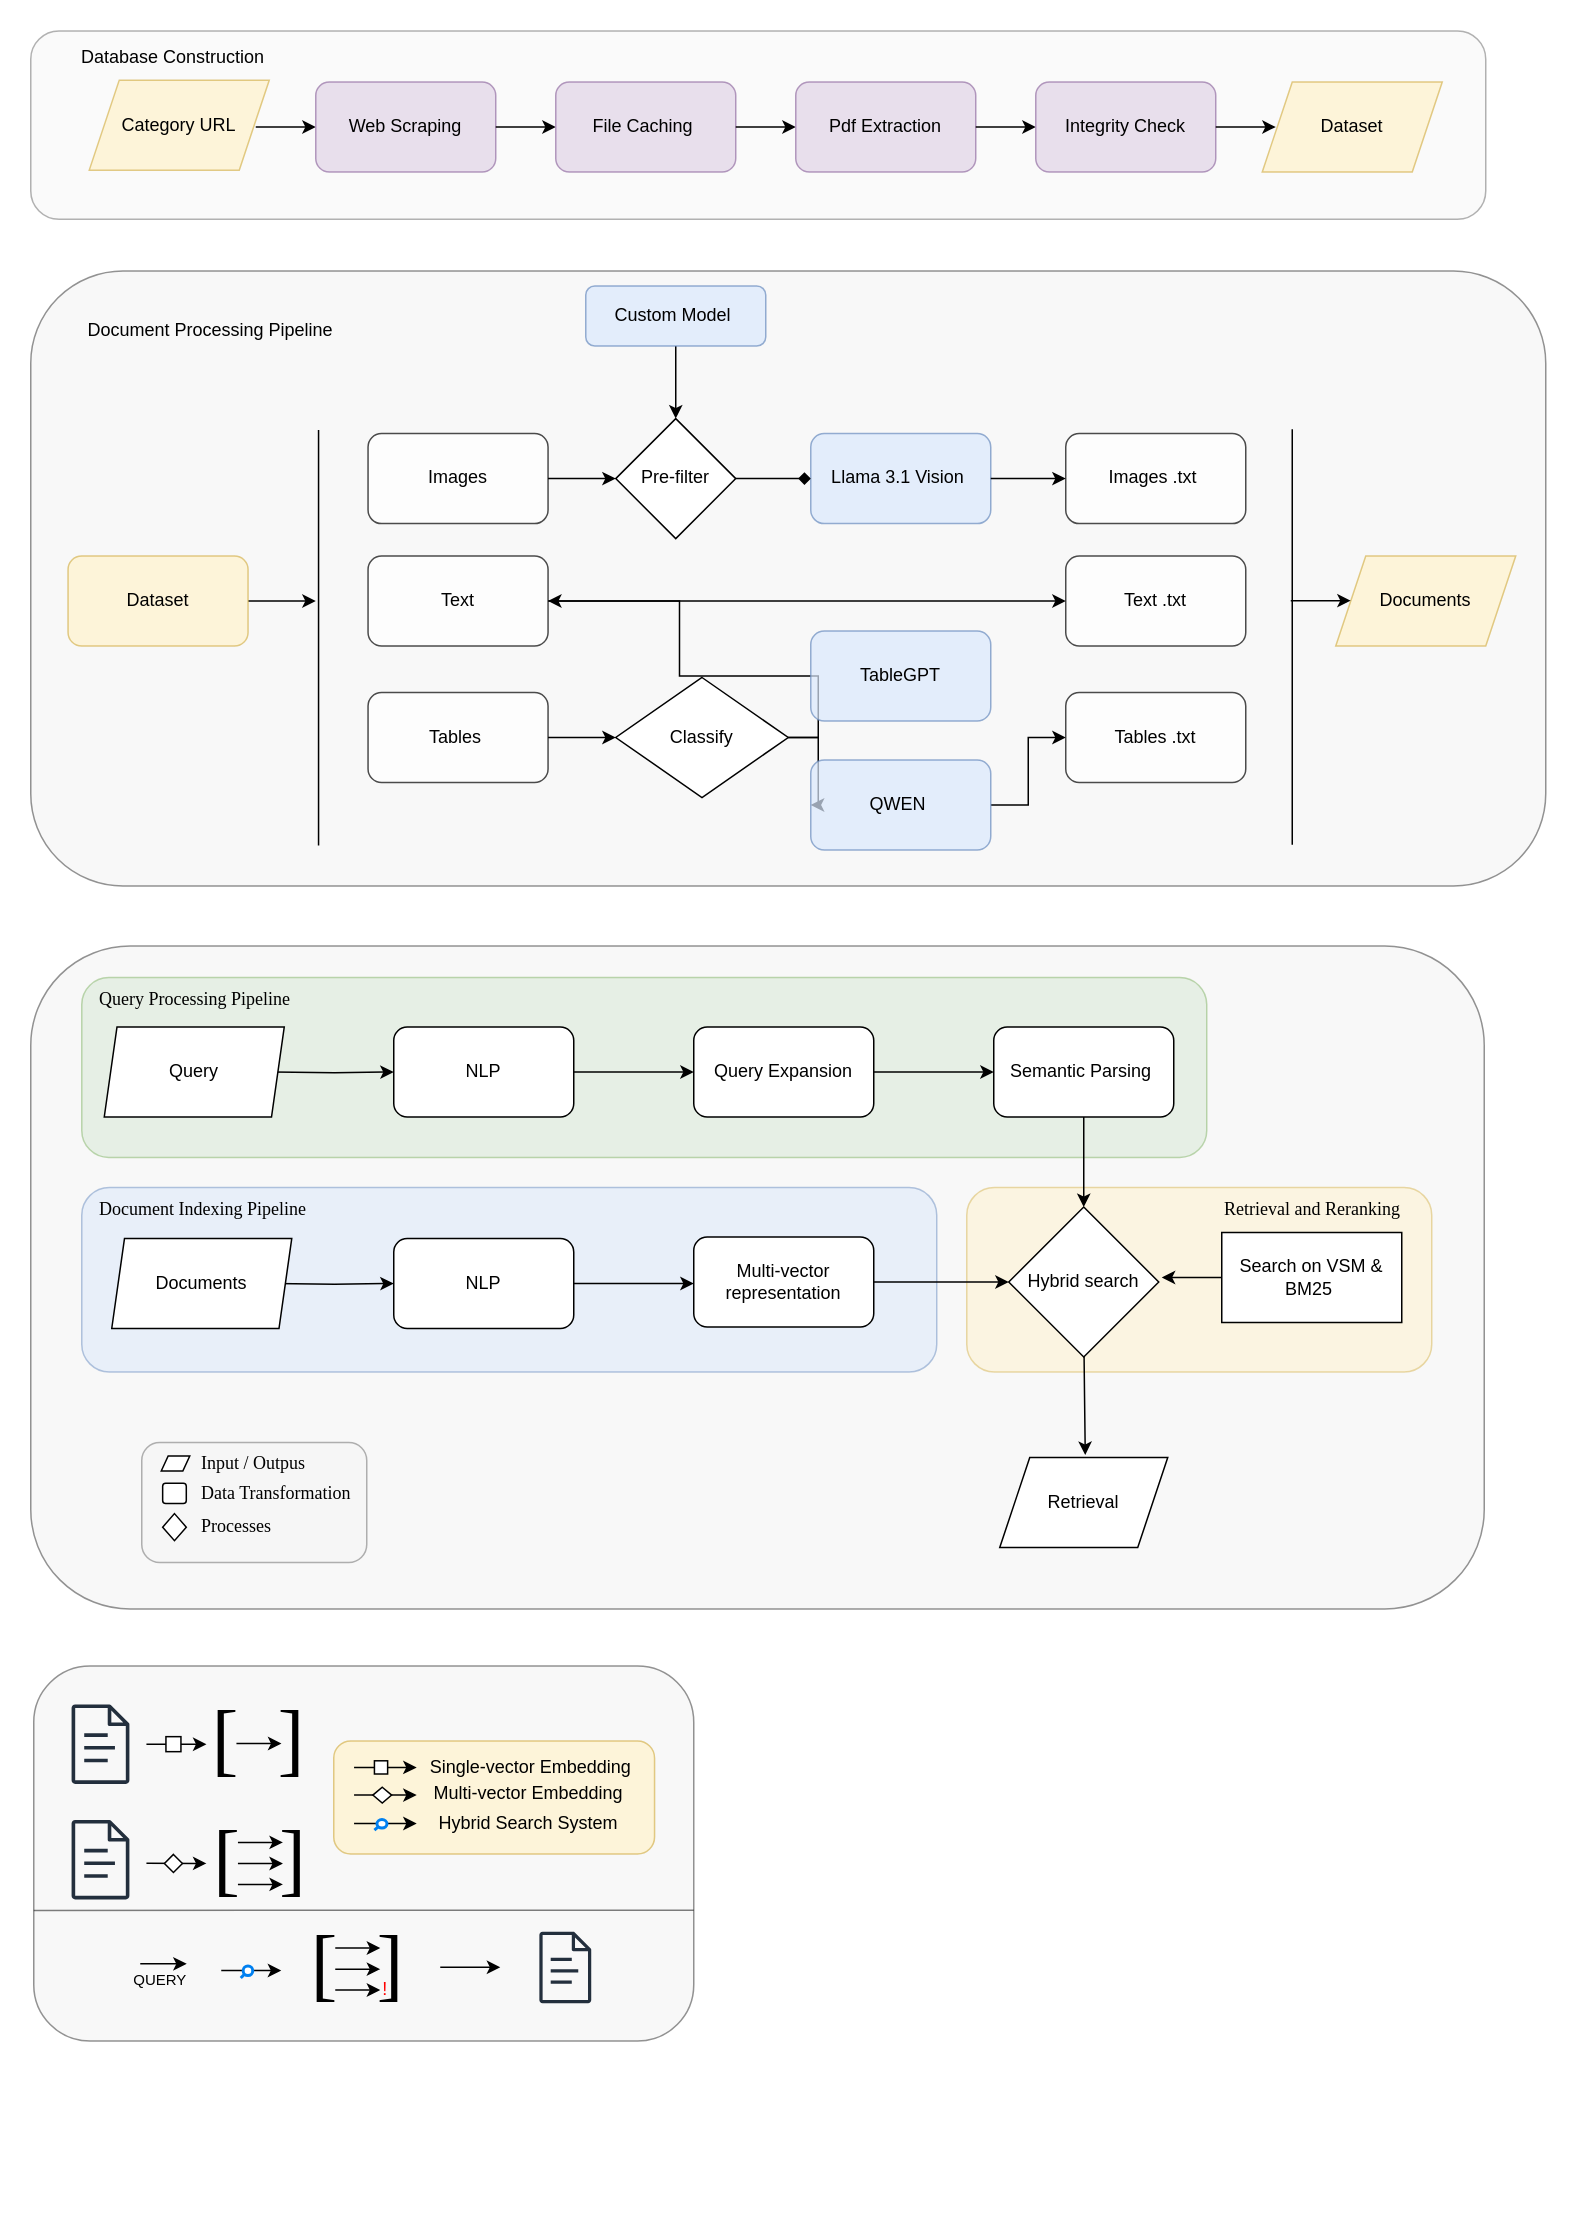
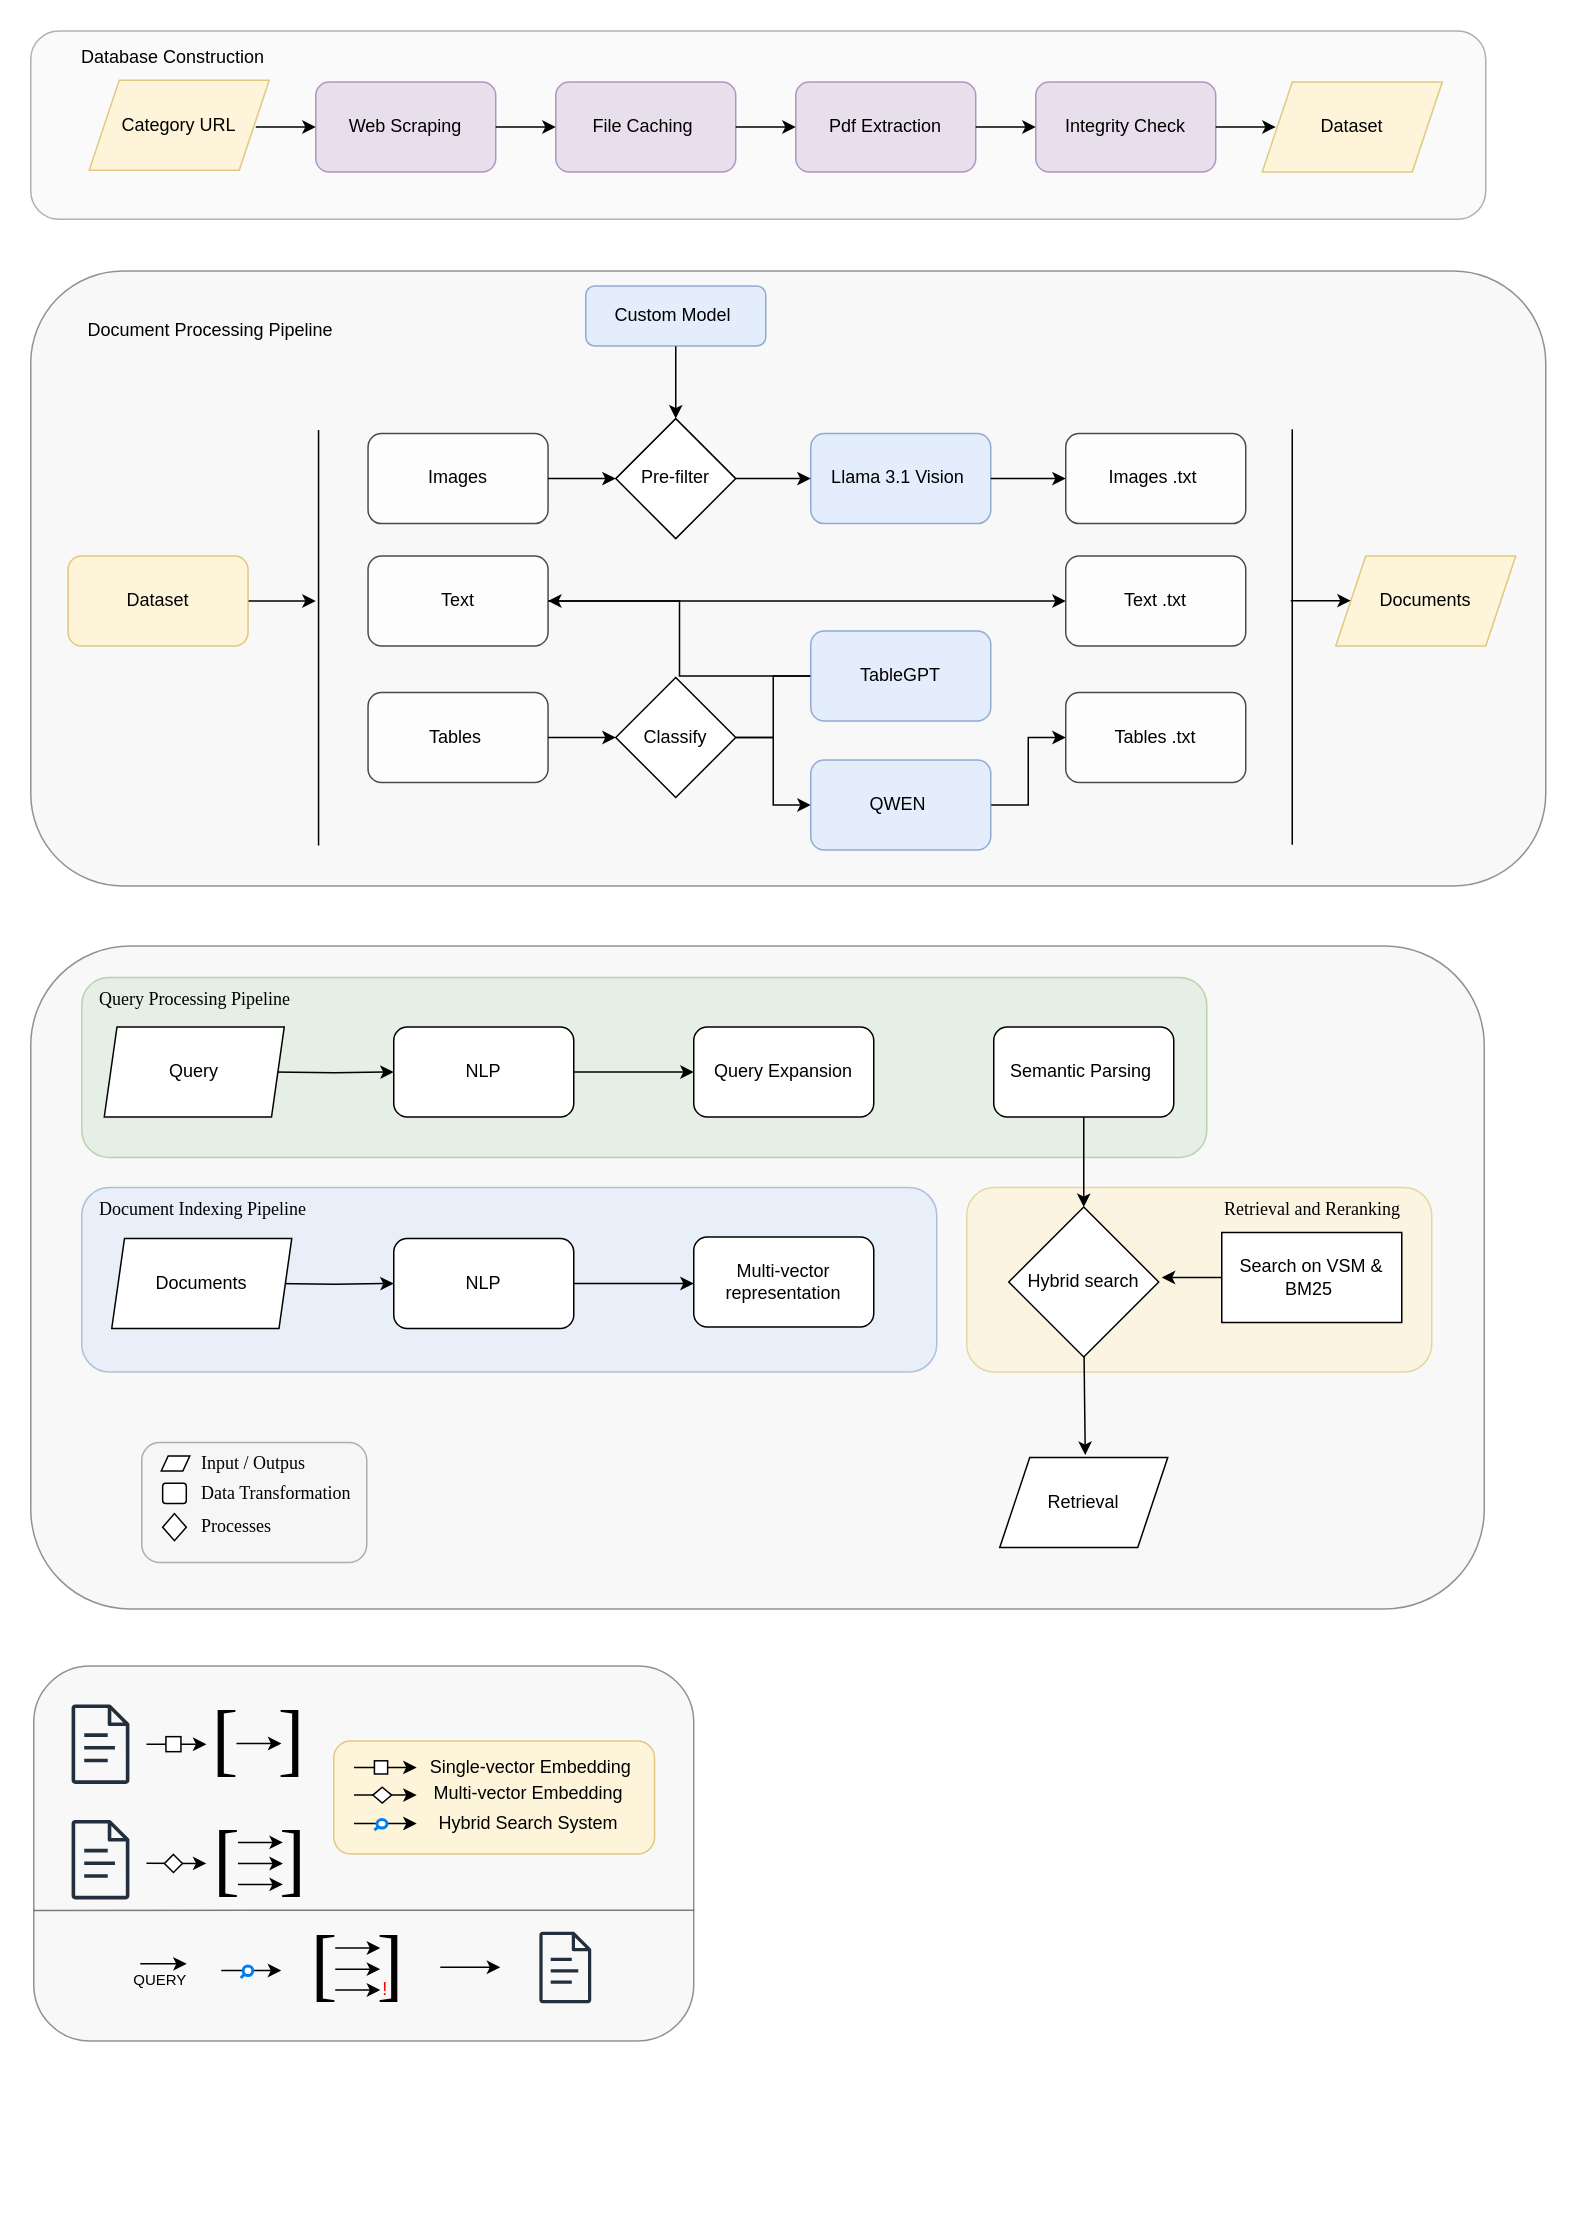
edge "Pre-filter" -> "Llama 3.1 Vision": arrowhead diamond -> classic
node "Classify": size 173x120 -> 120x120
edge "Query Expansion" -> "Semantic Parsing": removed
edge "Multi-vector representation" -> "Hybrid search": removed
